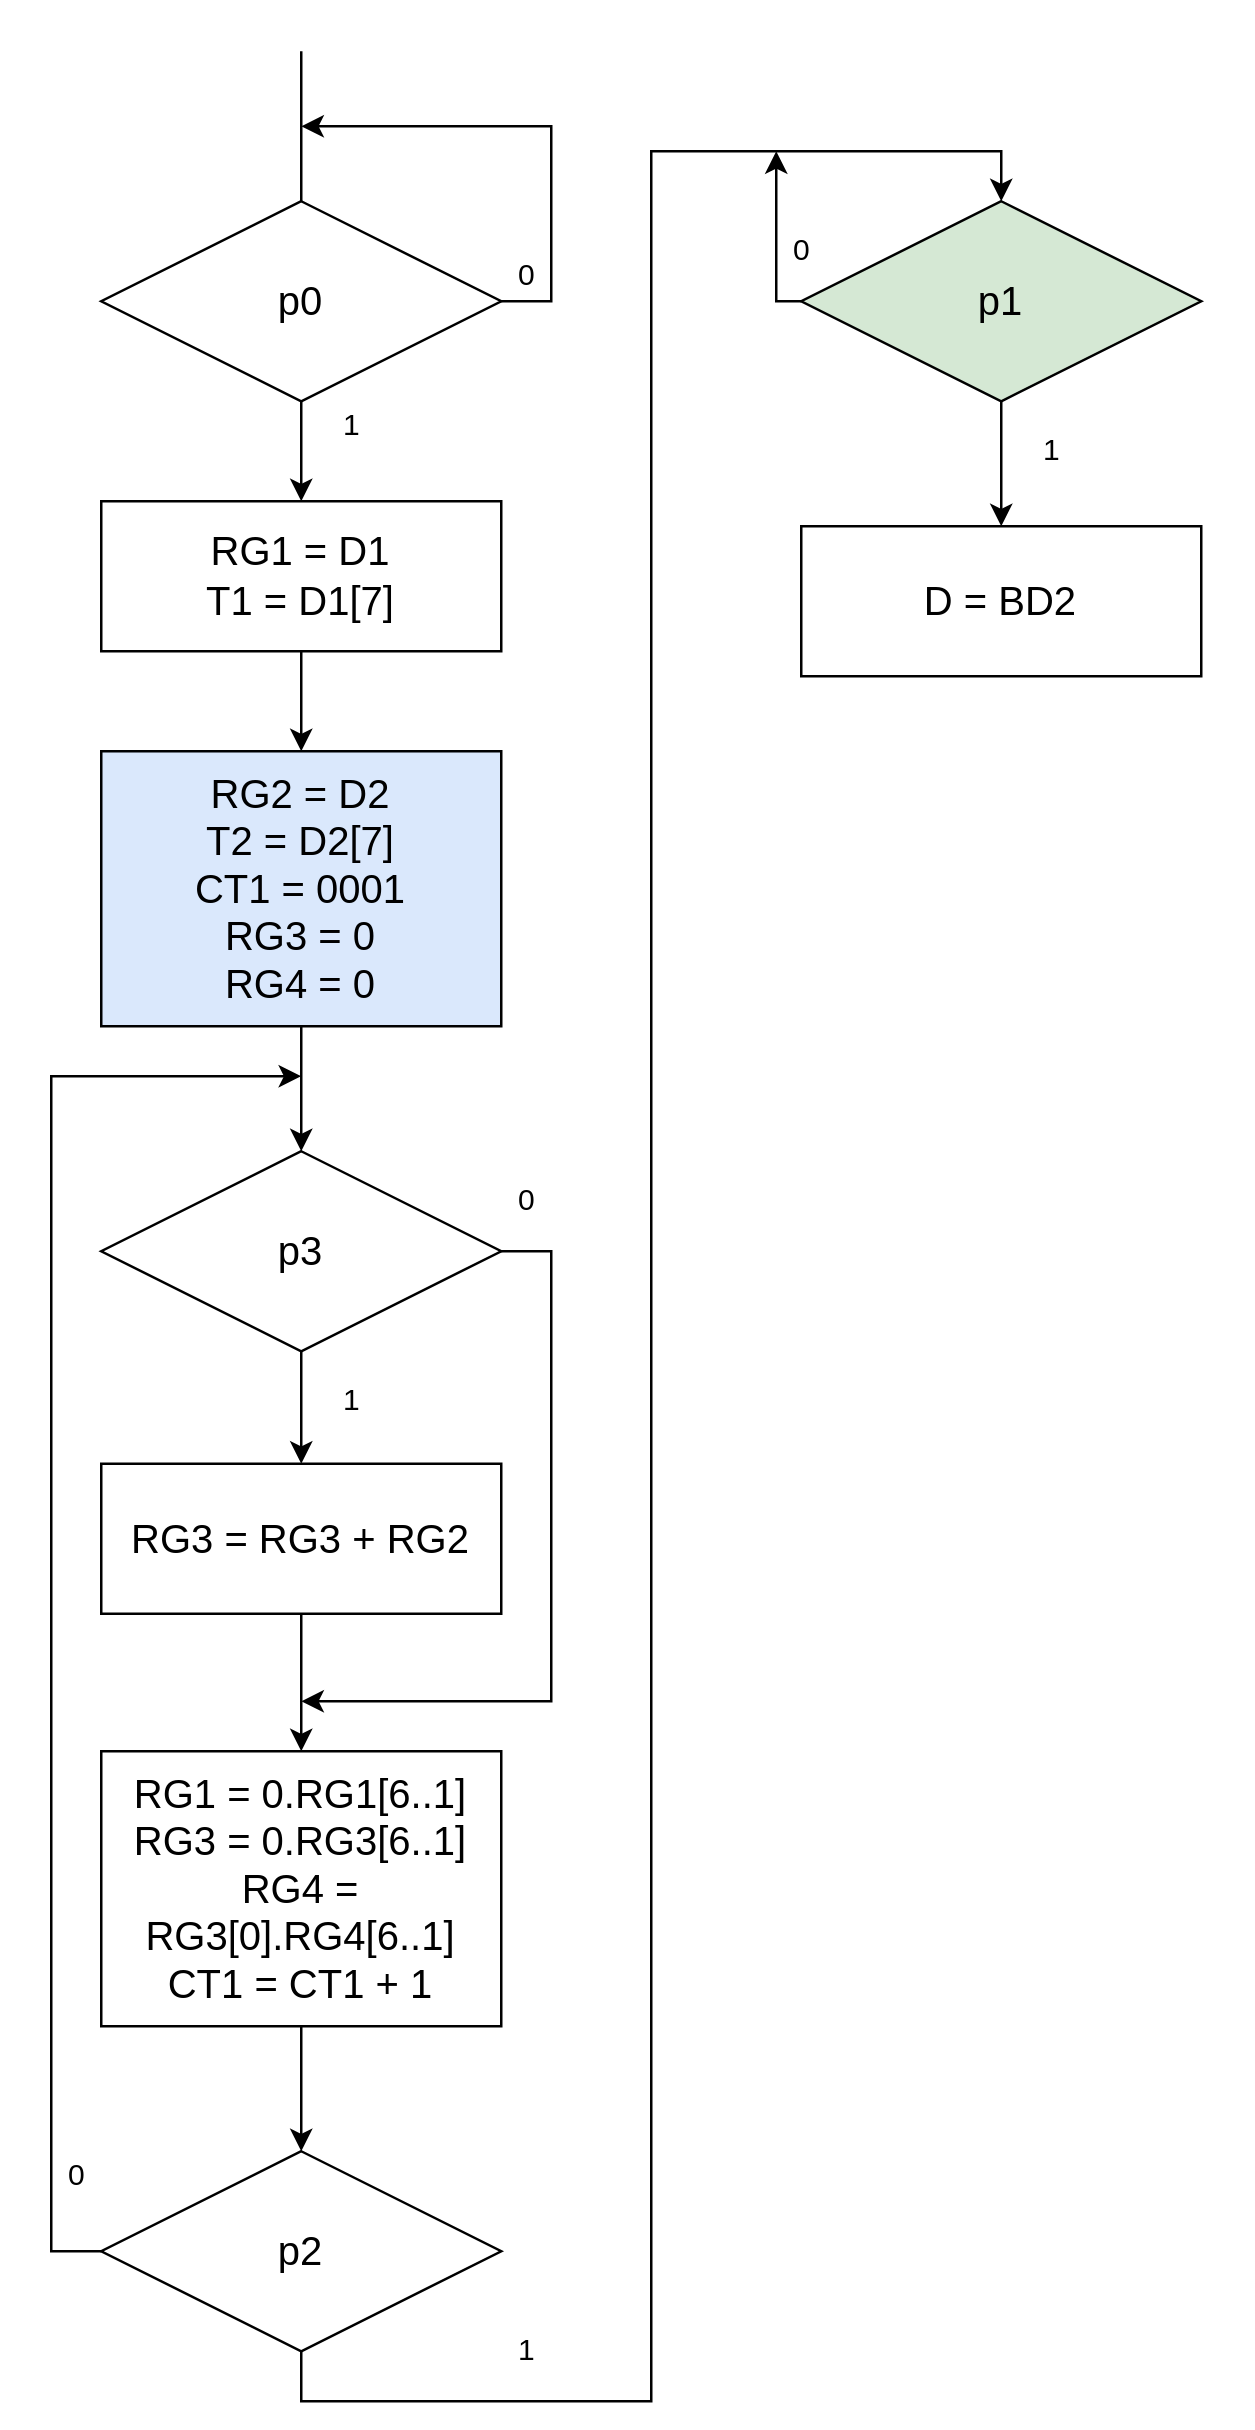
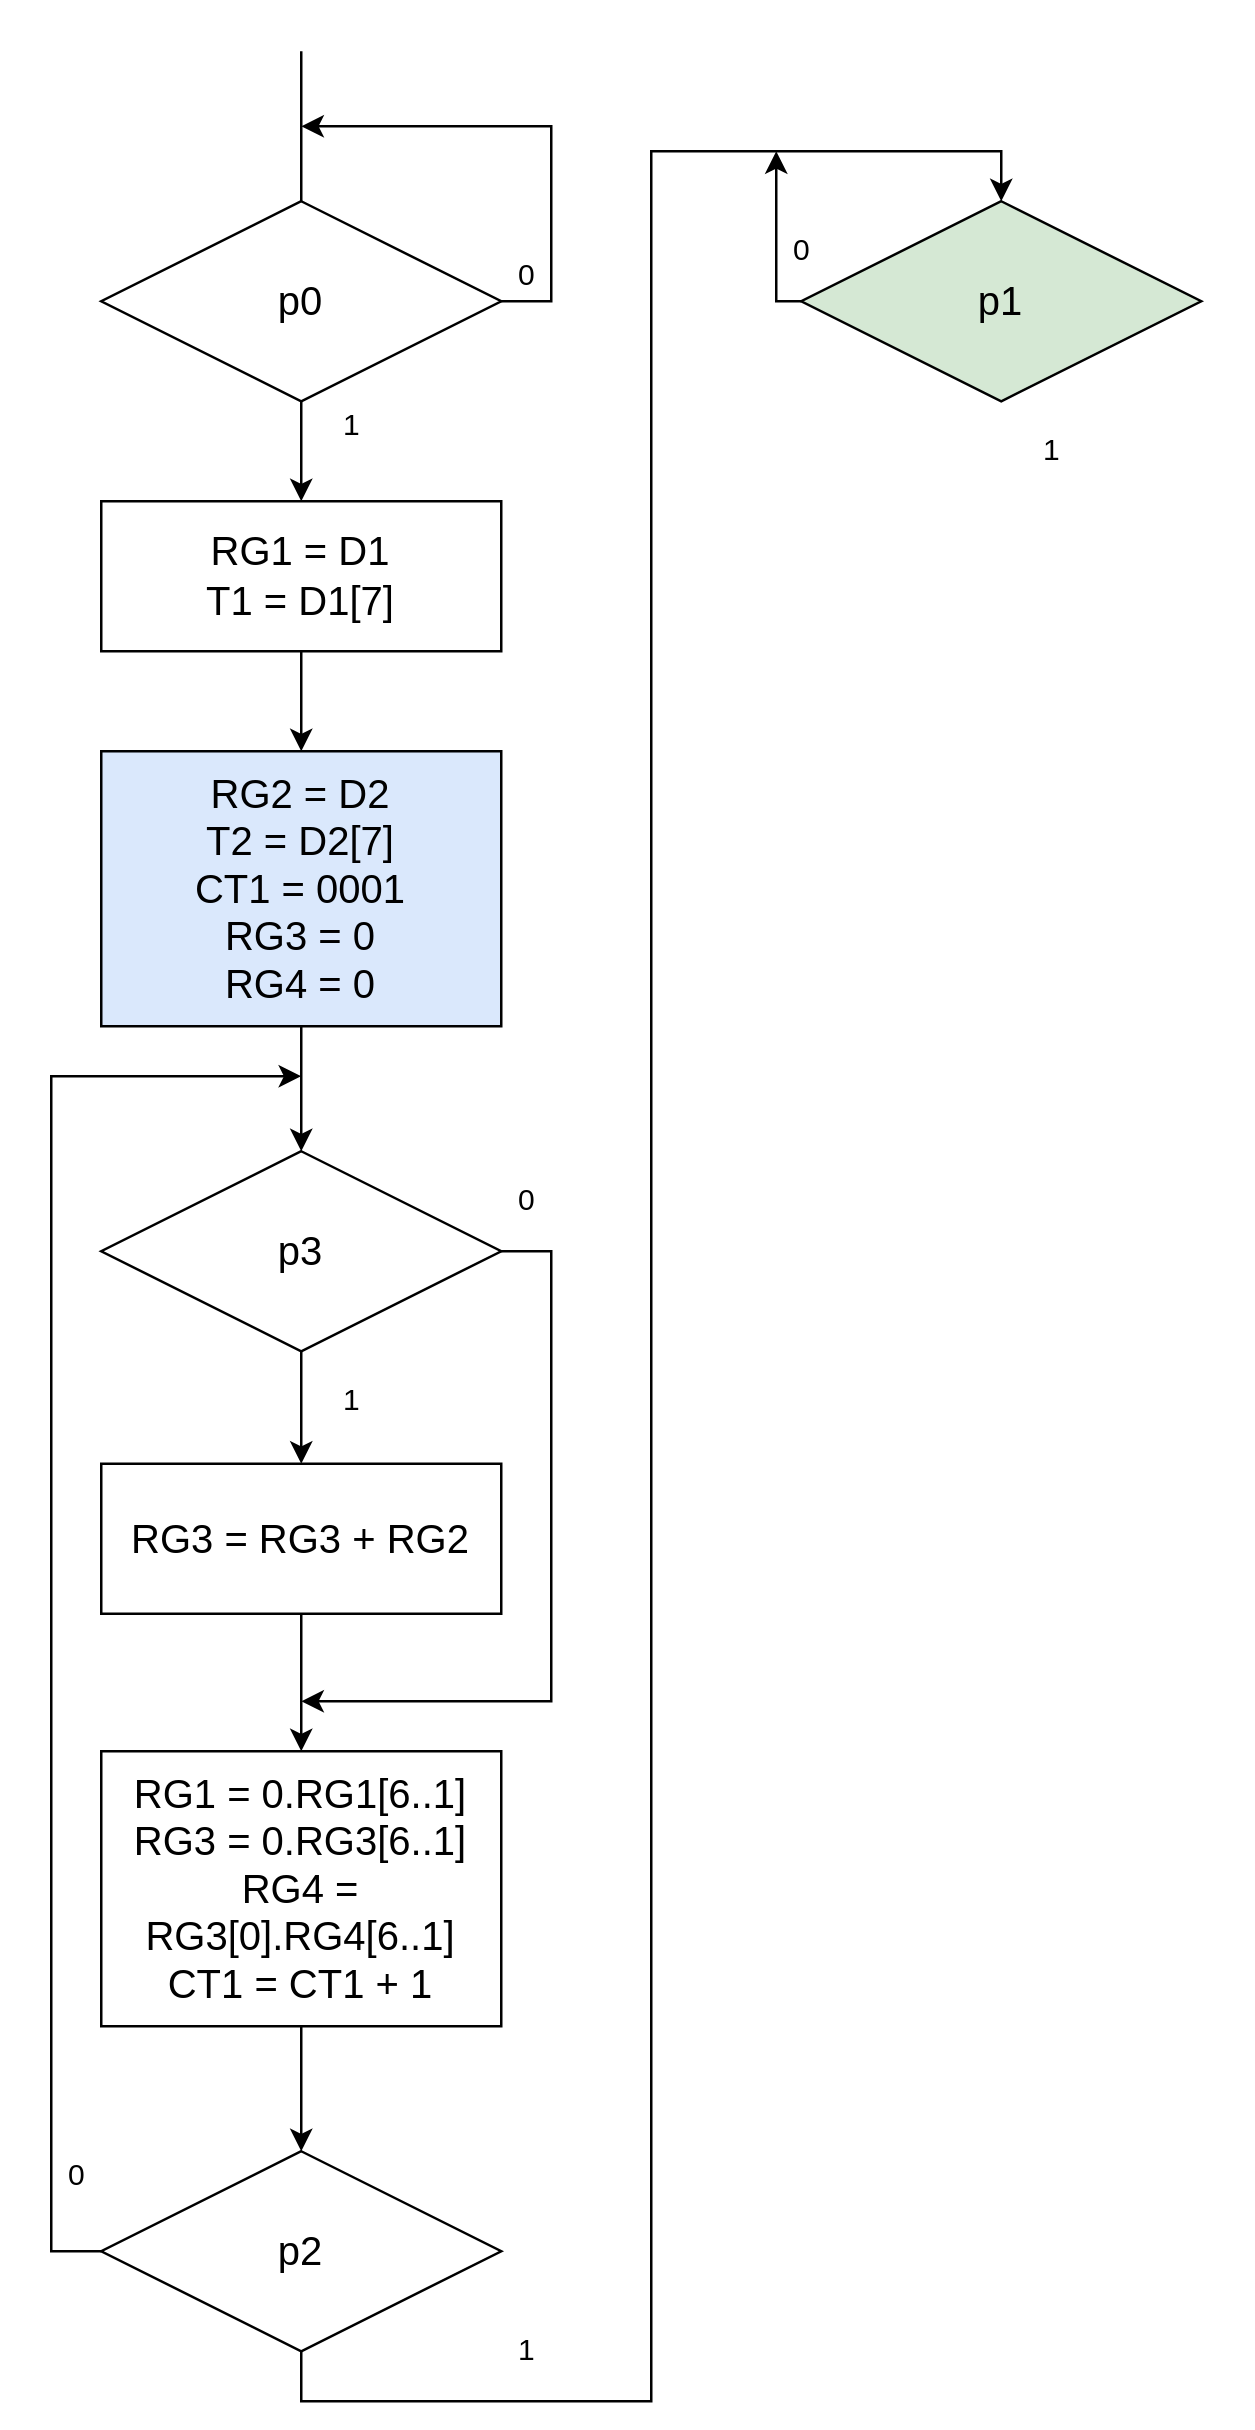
edge "p1" -> "D = BD2": removed
node "D = BD2": removed
